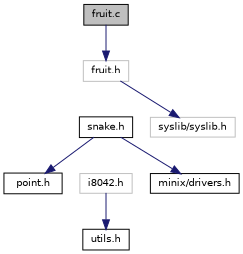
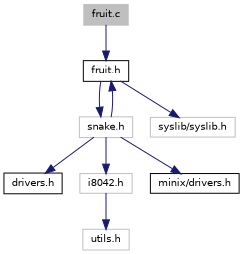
node "fruit.c": color black -> grey75
node "fruit.h": color grey75 -> black
edge "fruit.h" -> "snake.h": added
edge "snake.h" -> "fruit.h": added
node "snake.h": color black -> grey75
edge "snake.h" -> "i8042.h": added
node "point.h": label "point.h" -> "drivers.h"
node "utils.h": color black -> grey75
